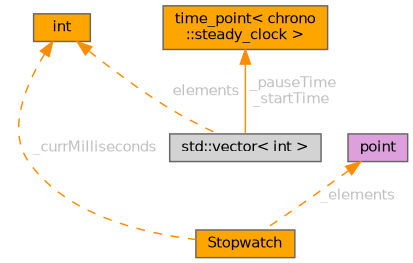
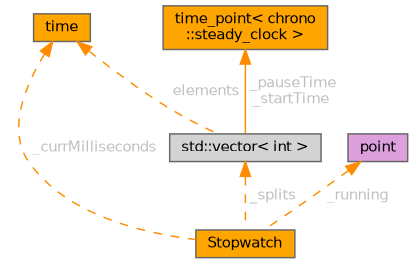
node "int": label "int" -> "time"
edge "Stopwatch" -> "point": label " _elements" -> " _running"
edge "Stopwatch" -> "std::vector< int >": added, label "_splits"
